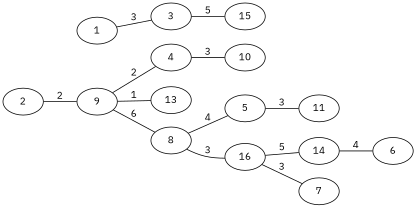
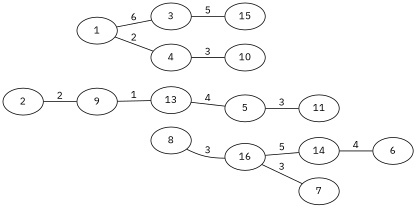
edge "3" -- "1": label "3" -> "6"
edge "4" -- "9": now "4" -- "1"
edge "9" -- "8": removed, label "6"
edge "5" -- "8": now "5" -- "13"
